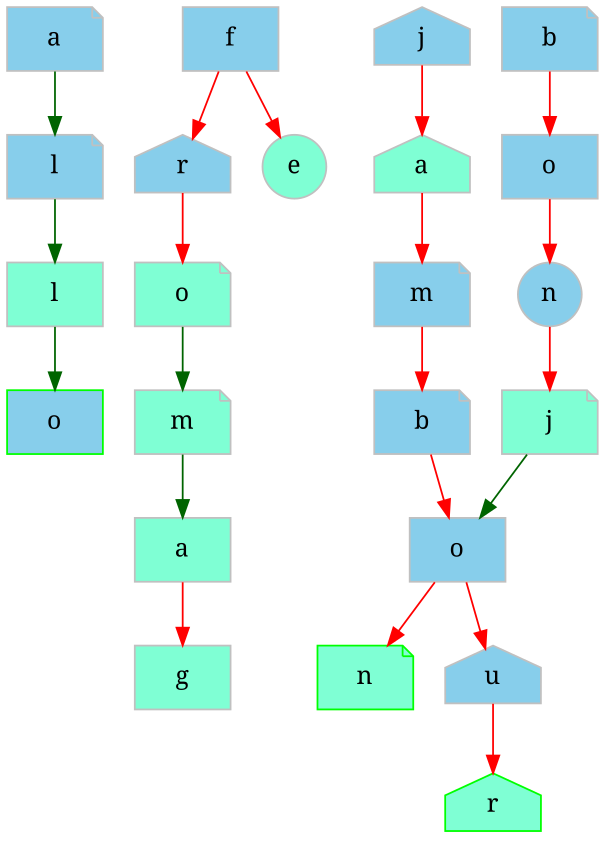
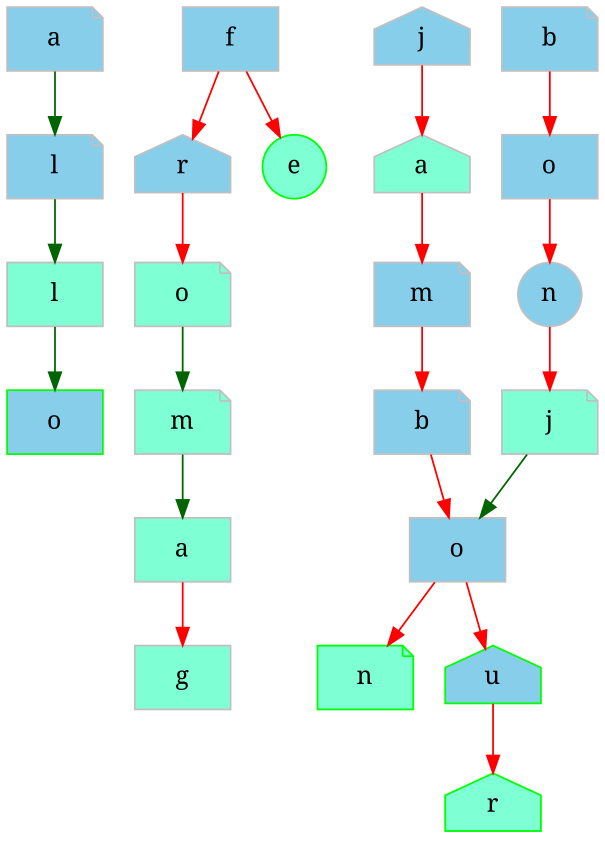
node "e": color grey -> green
node "u": color grey -> green
